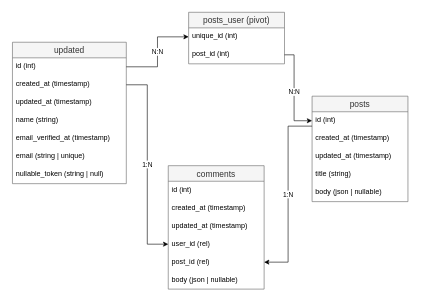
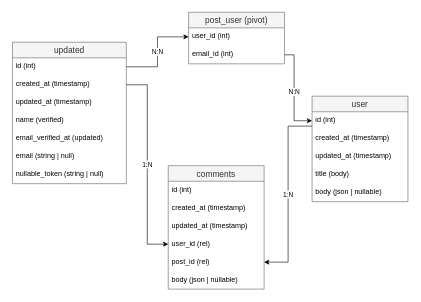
node "posts_user (pivot)": label "posts_user (pivot)" -> "post_user (pivot)"
node "unique_id (int)": label "unique_id (int)" -> "user_id (int)"
node "post_id (int)": label "post_id (int)" -> "email_id (int)"
node "posts": label "posts" -> "user"
node "name (string)": label "name (string)" -> "name (verified)"
node "email_verified_at (timestamp)": label "email_verified_at (timestamp)" -> "email_verified_at (updated)"
node "email (string | unique)": label "email (string | unique)" -> "email (string | null)"
node "title (string)": label "title (string)" -> "title (body)"
